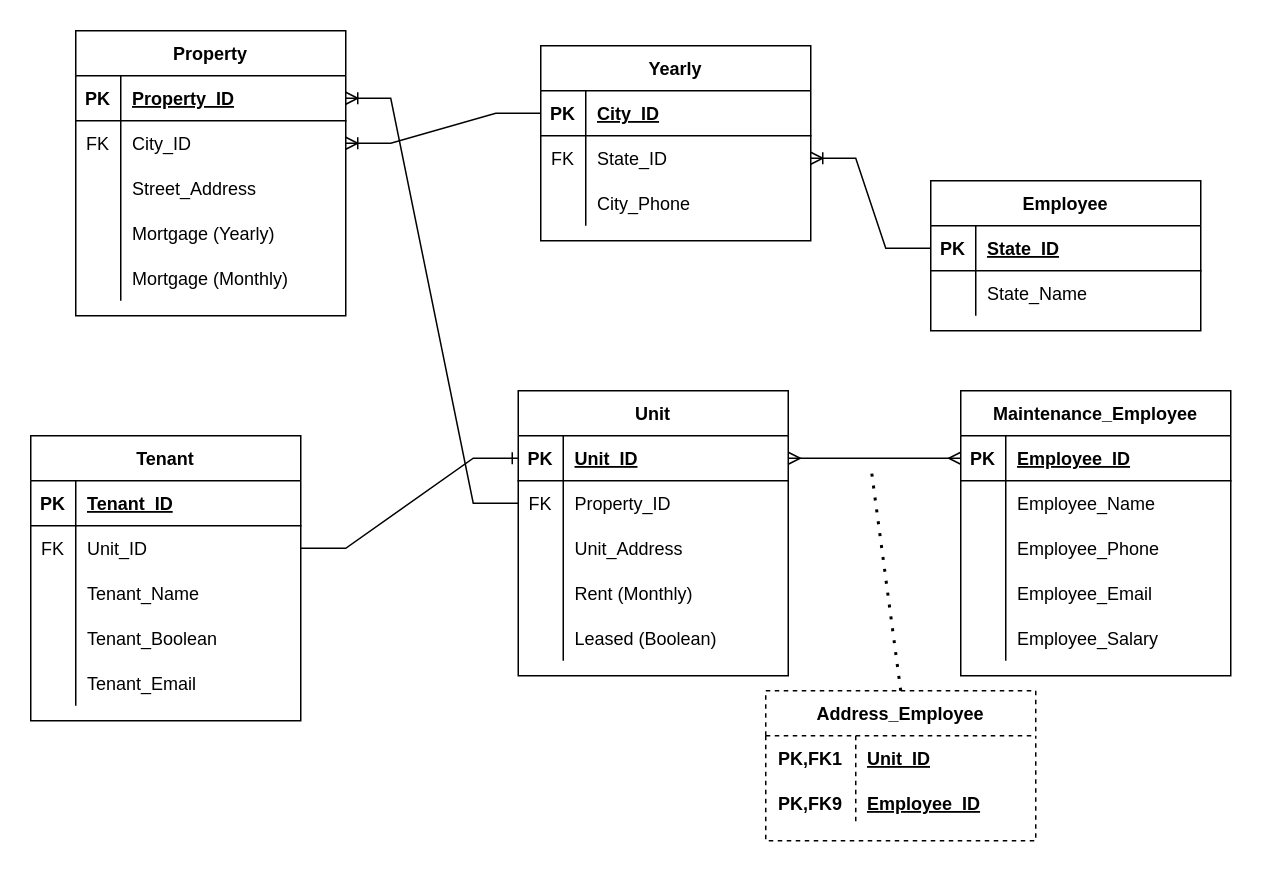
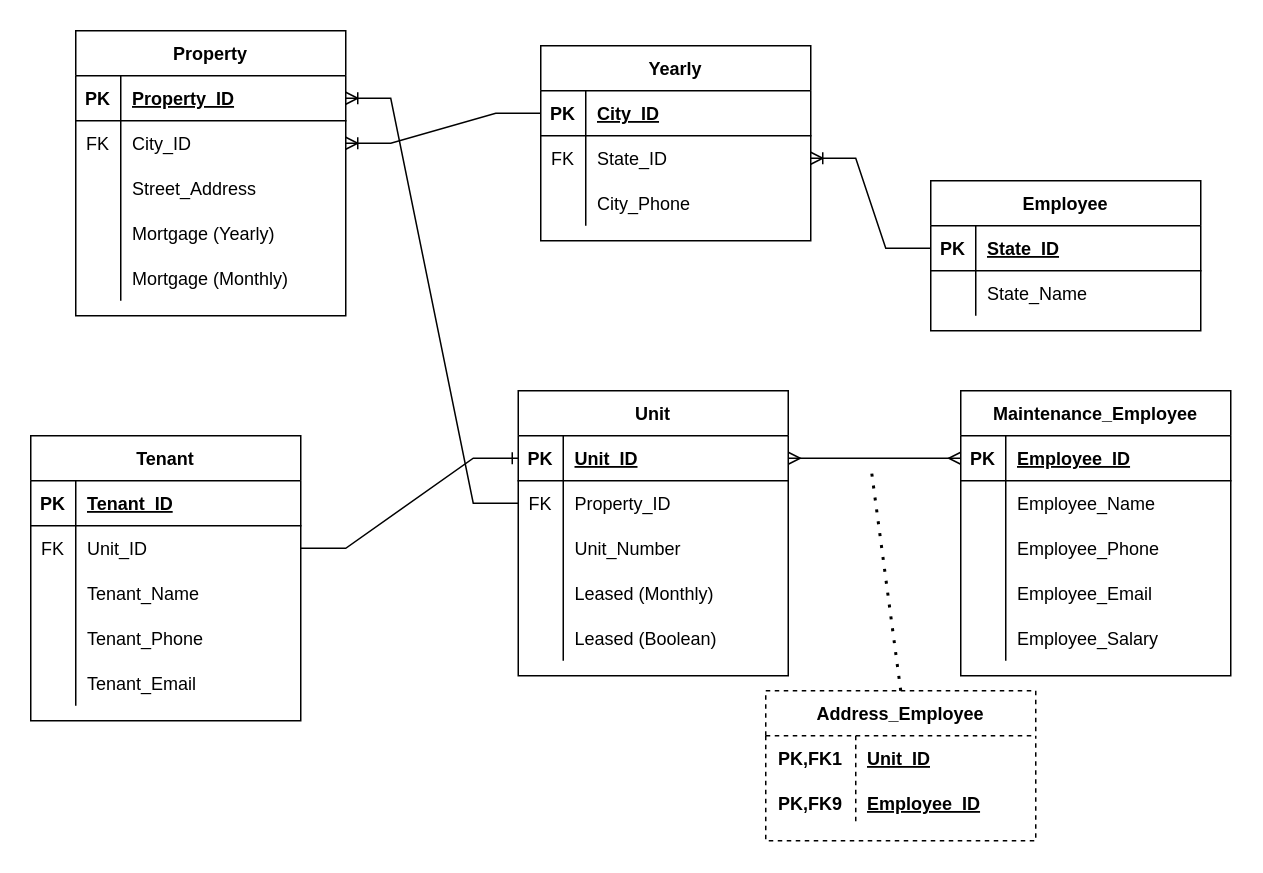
node "Unit_Address": label "Unit_Address" -> "Unit_Number"
node "Rent (Monthly)": label "Rent (Monthly)" -> "Leased (Monthly)"
node "Tenant_Boolean": label "Tenant_Boolean" -> "Tenant_Phone"
